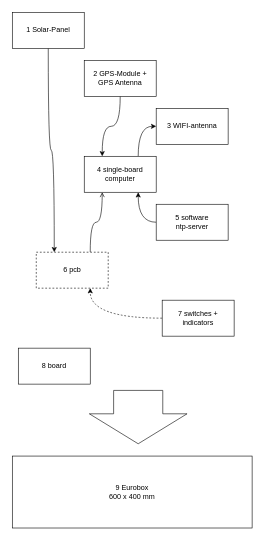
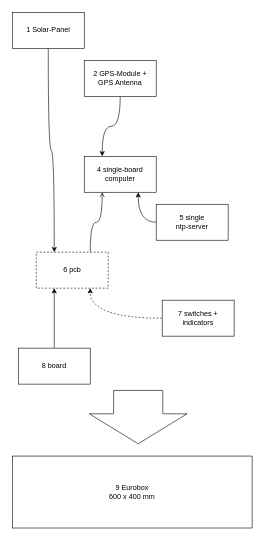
node "3 WIFI-antenna": removed
edge "4 single-board computer" -> "3 WIFI-antenna": removed
node "5 software ntp-server": label "5 software ntp-server" -> "5 single ntp-server"
edge "8 board" -> "6 pcb": added
